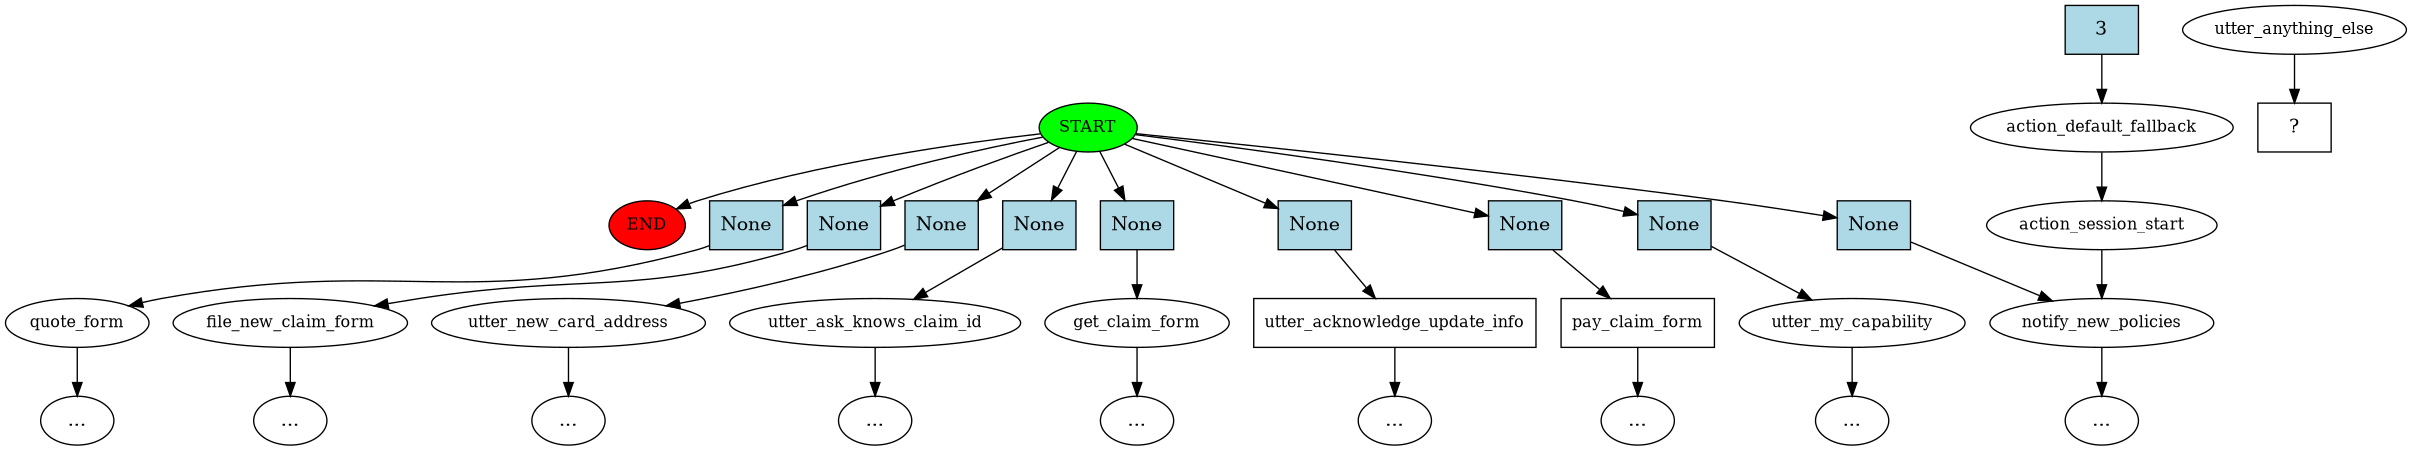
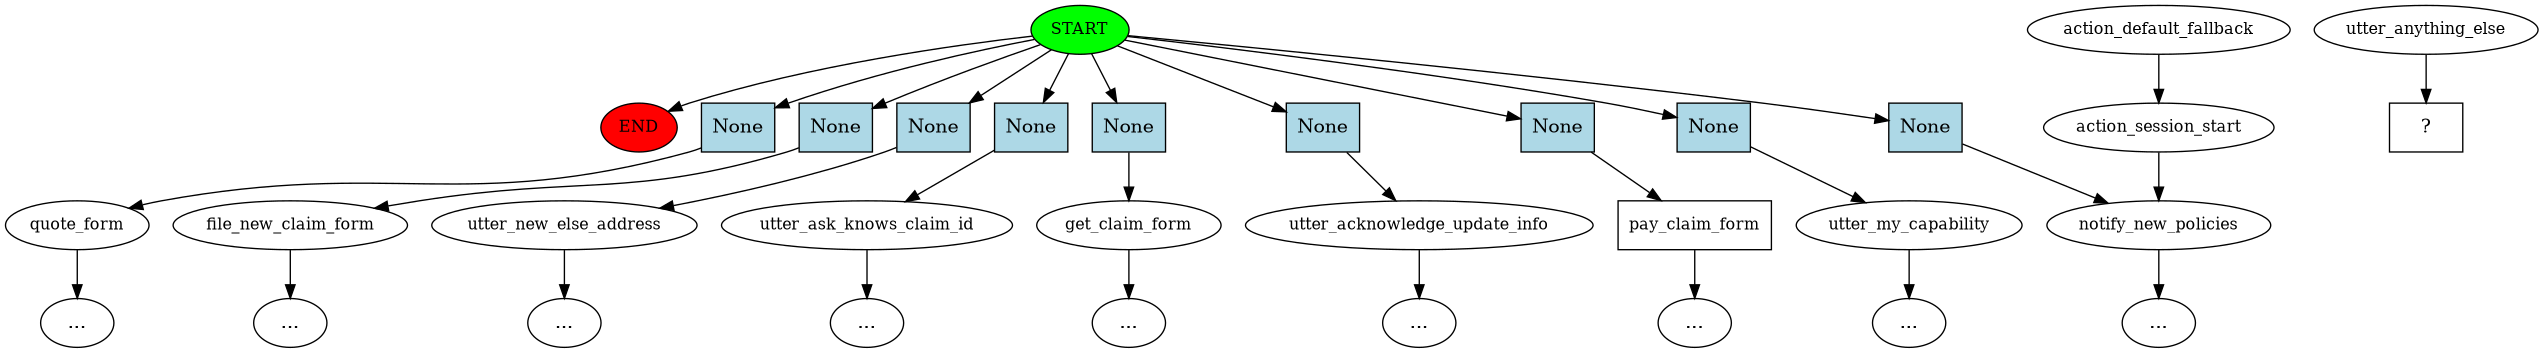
node "3": removed
node "utter_new_card_address": label "utter_new_card_address" -> "utter_new_else_address"
node "utter_acknowledge_update_info": shape box -> ellipse
